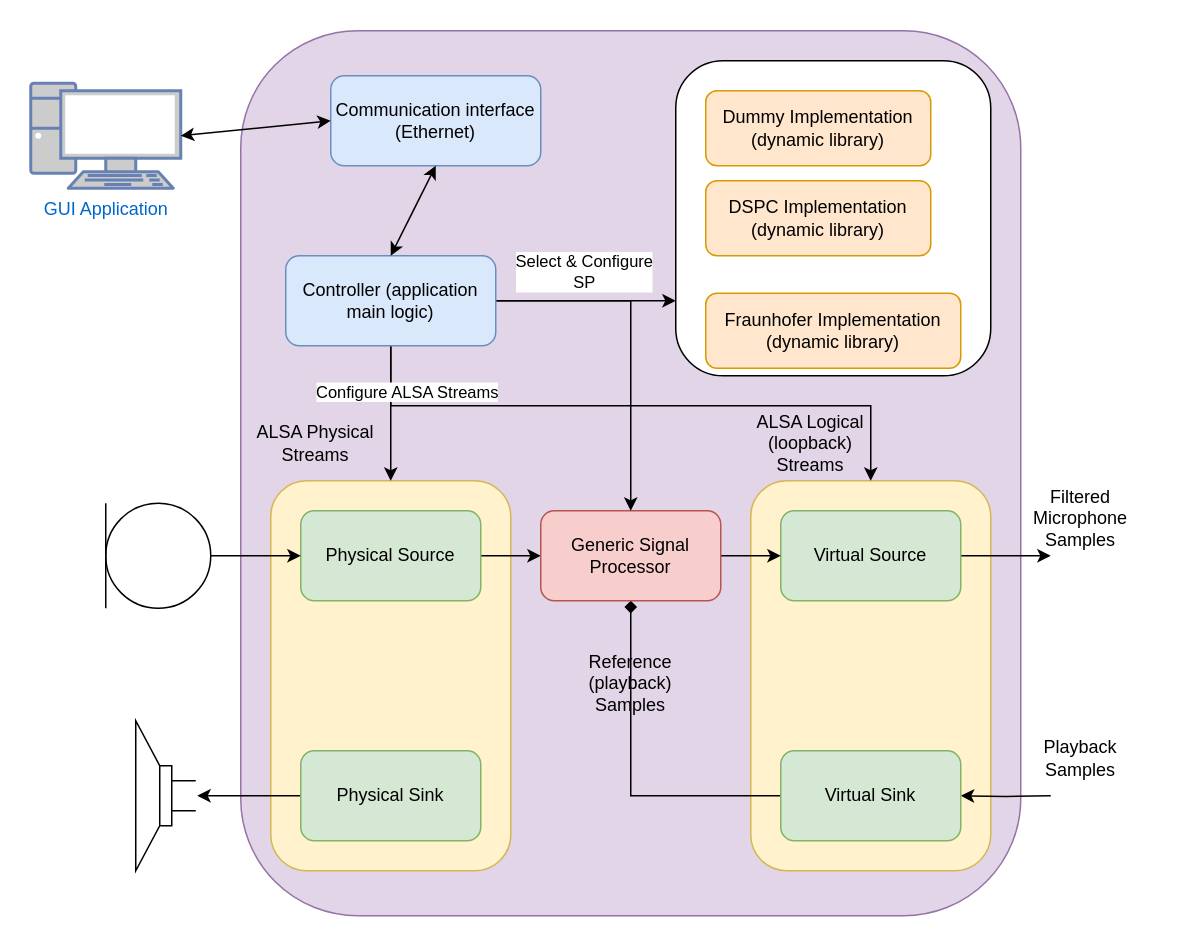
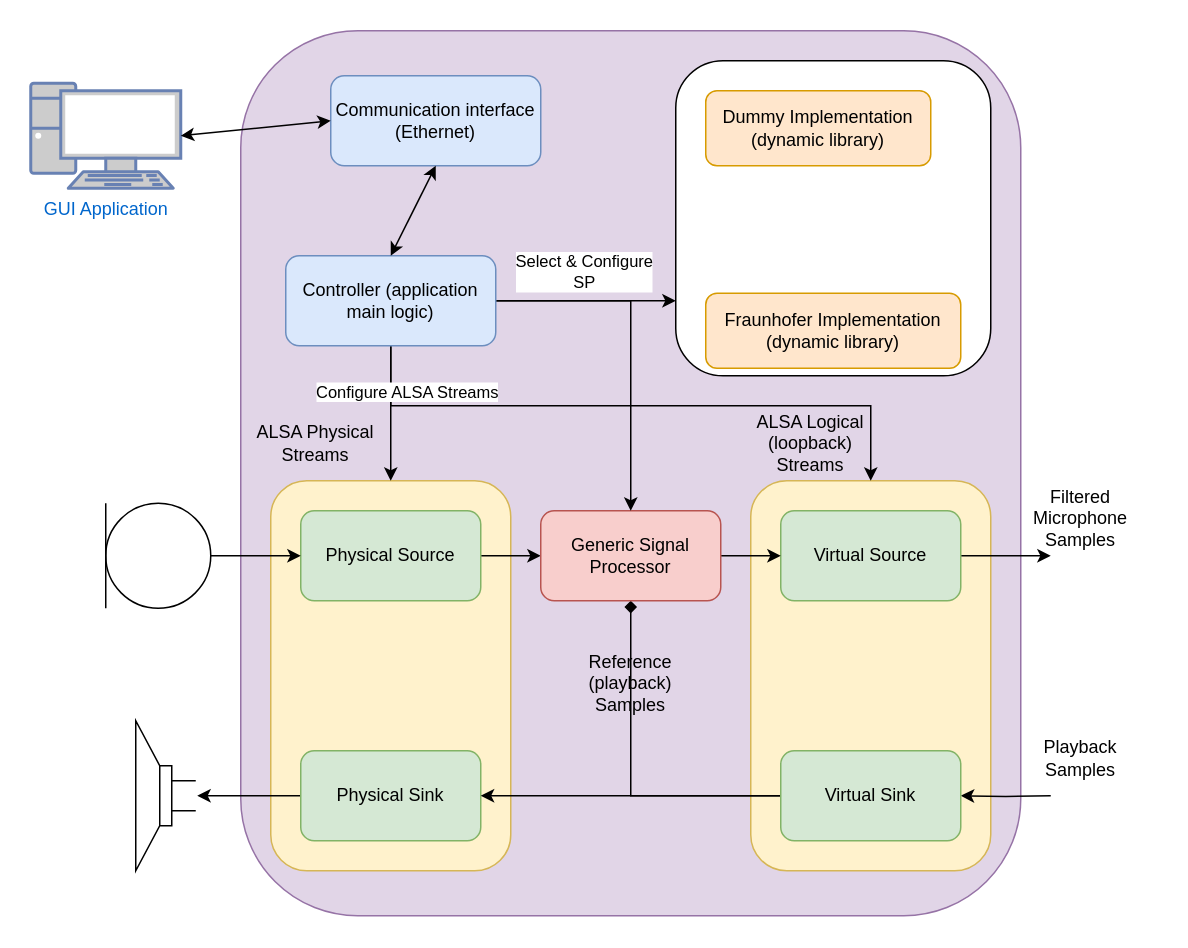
node "DSPC Implementation (dynamic library)": removed
edge "Virtual Sink" -> "Physical Sink": added
